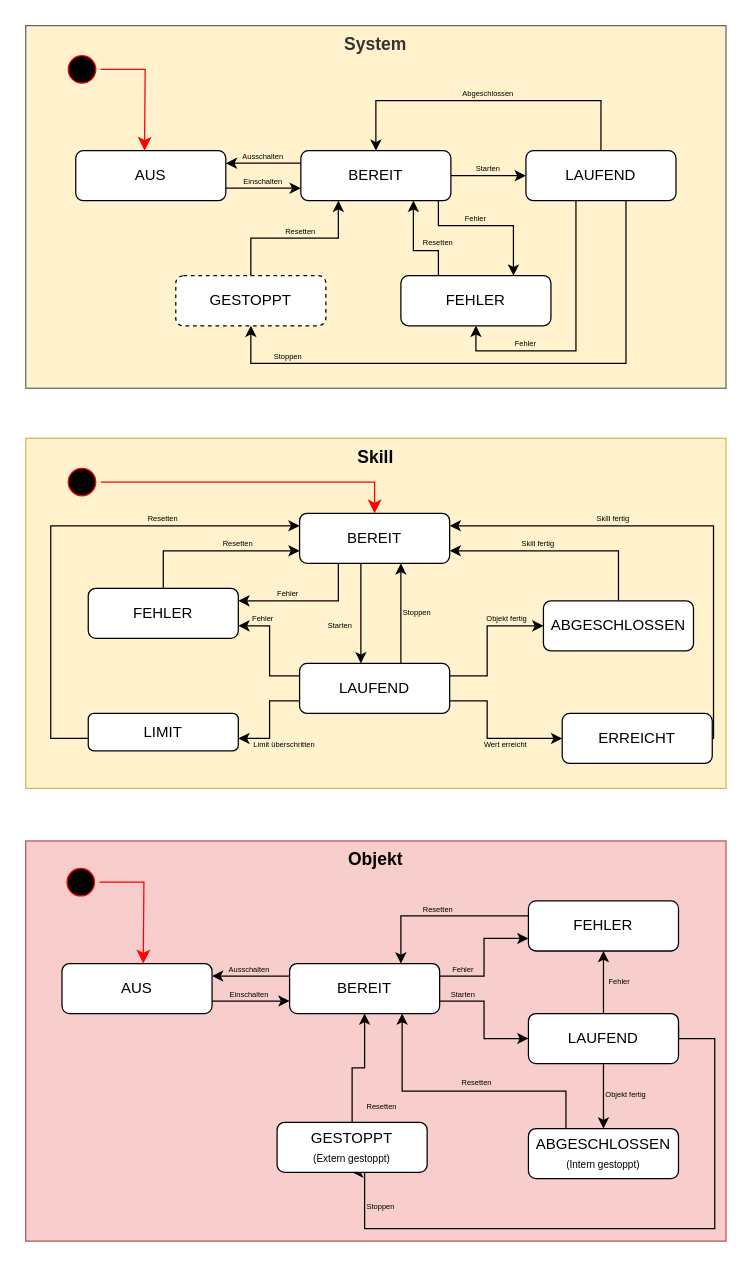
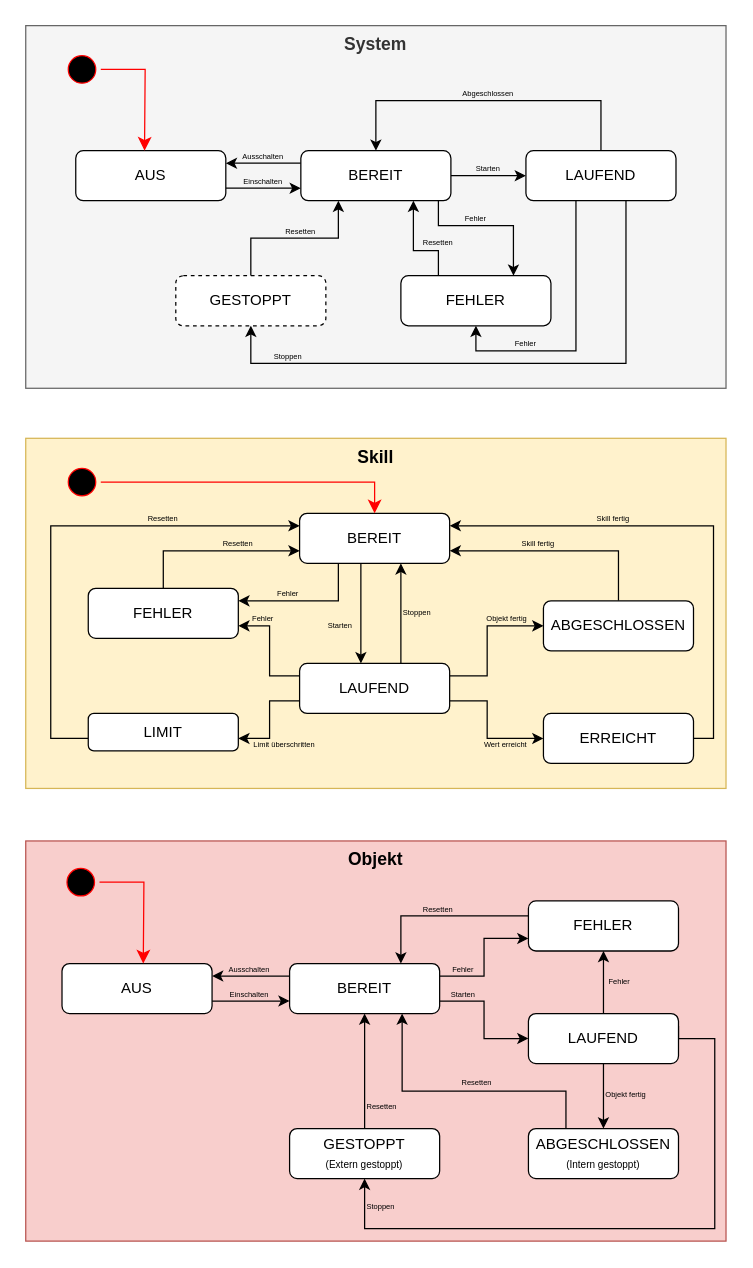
node "System": fillcolor #fff2cc -> #f5f5f5
node "ERREICHT": moved (637, 738) -> (618, 738)
node "GESTOPPT (Extern gestoppt)": moved (352, 1147) -> (364, 1153)
